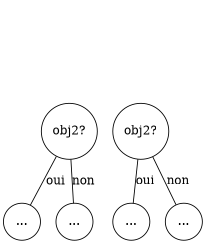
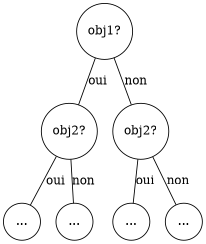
node "obj1?": added
